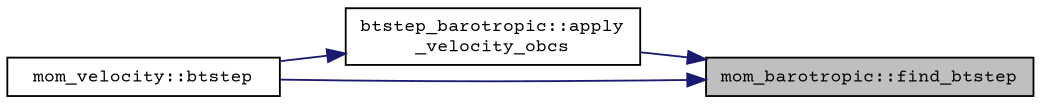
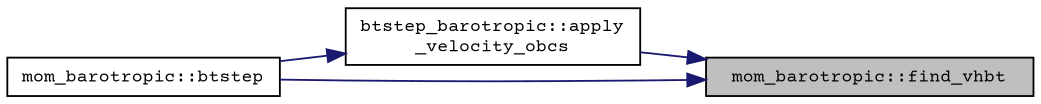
node "mom_velocity::btstep": label "mom_velocity::btstep" -> "mom_barotropic::btstep"
node "mom_barotropic::find_btstep": label "mom_barotropic::find_btstep" -> "mom_barotropic::find_vhbt"
